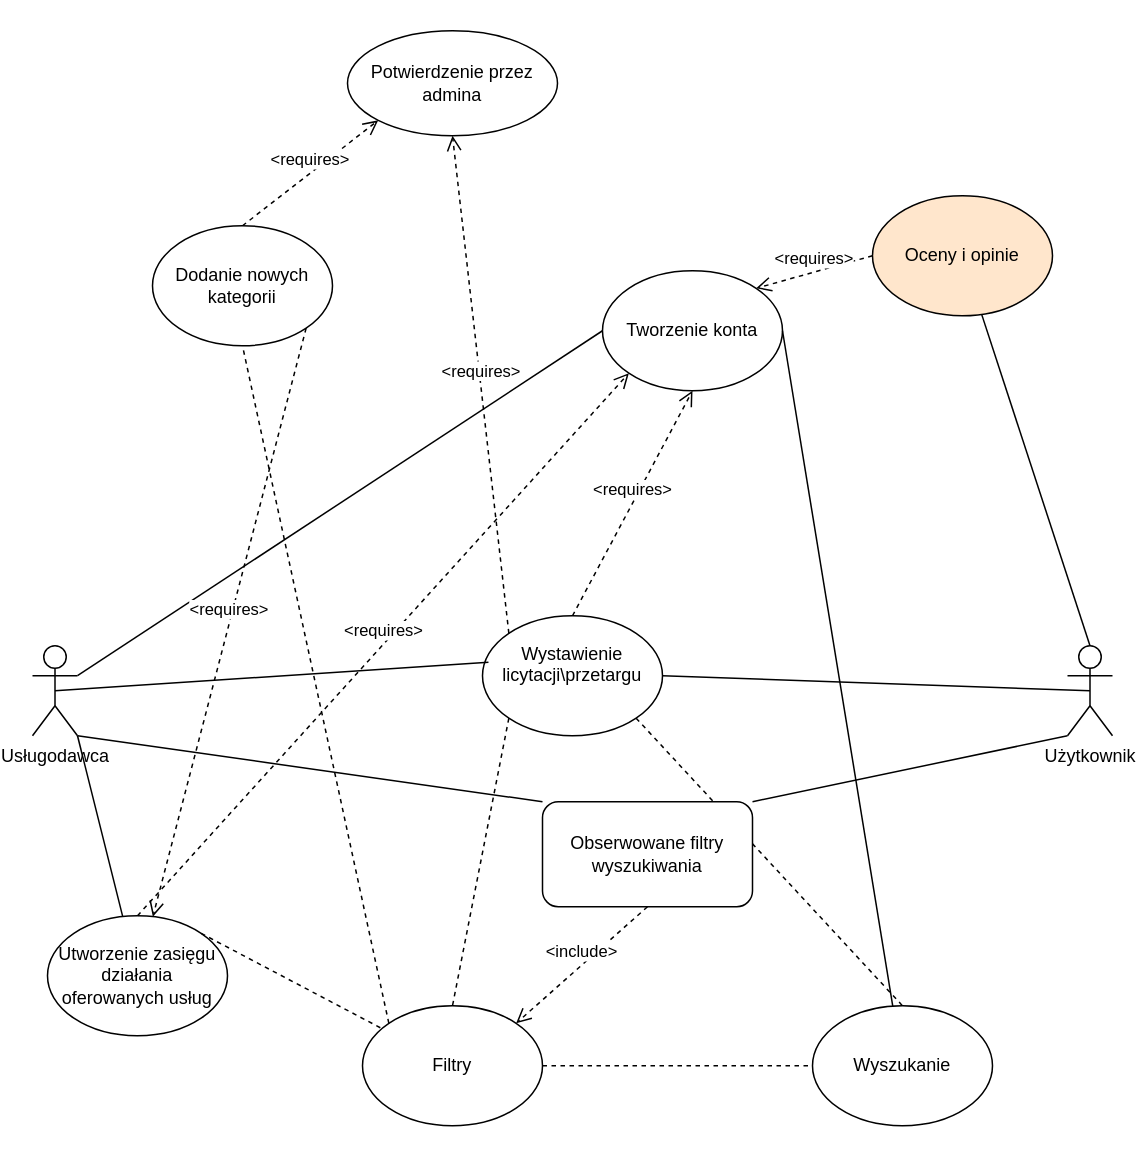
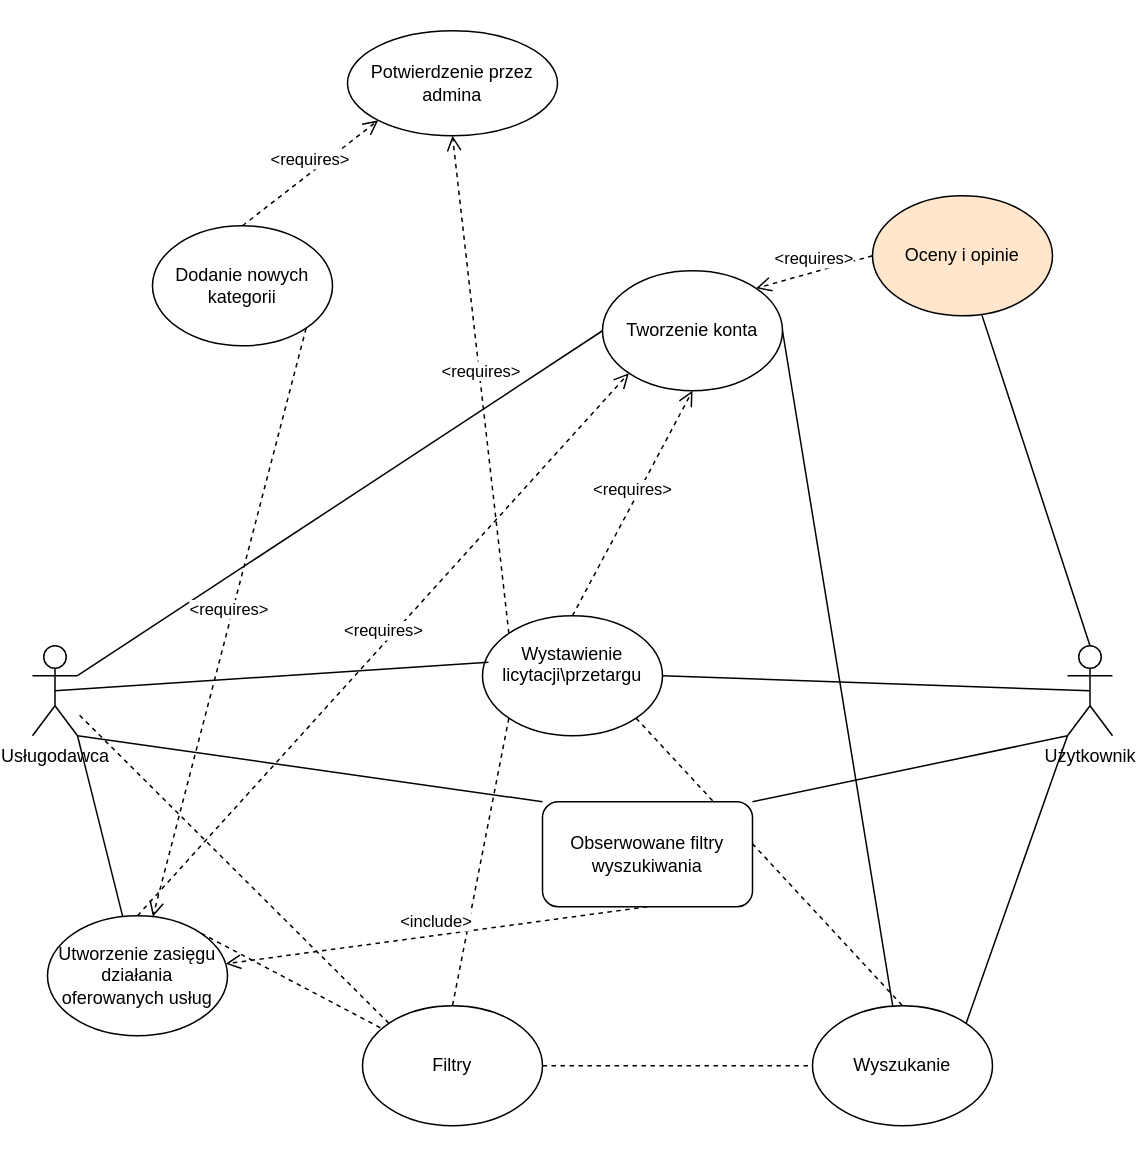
edge "Dodanie nowych kategorii" -- "Filtry": now "Usługodawca" -- "Filtry"
edge "Użytkownik" -- "Wyszukanie": added
edge "Obserwowane filtry wyszukiwania" -> "Filtry": now "Obserwowane filtry wyszukiwania" -> "Utworzenie zasięgu działania oferowanych usług"
